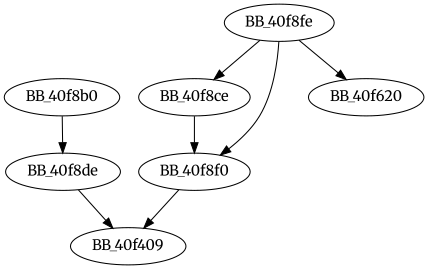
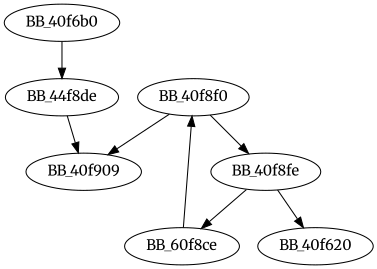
node "BB_40f8b0": label "BB_40f8b0" -> "BB_40f6b0"
node "BB_40f8ce": label "BB_40f8ce" -> "BB_60f8ce"
edge "BB_40f8fe" -> "BB_40f8f0": reversed
node "BB_40f8de": label "BB_40f8de" -> "BB_44f8de"
node "BB_40f409": label "BB_40f409" -> "BB_40f909"
